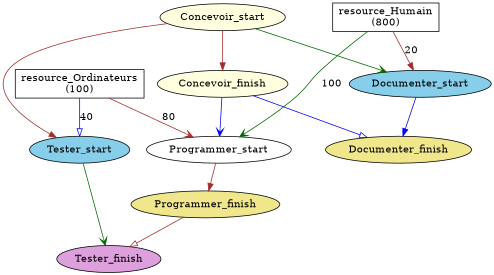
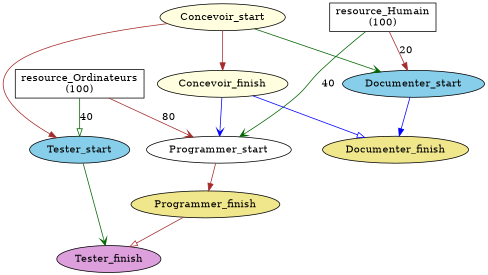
node "resource_Humain": text "(800)" -> "(100)"
edge "resource_Humain" -> "Programmer_start": label "100" -> "40"
edge "resource_Ordinateurs" -> "Tester_start": color blue -> darkgreen
